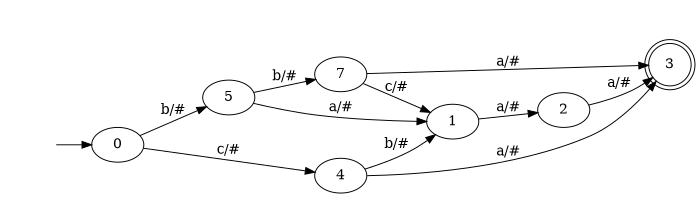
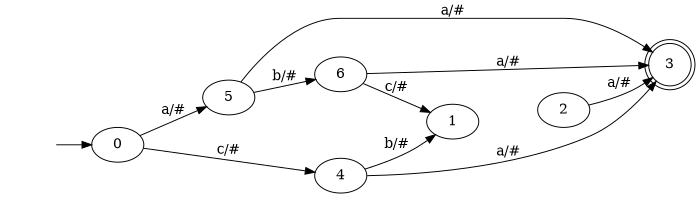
node "7": label "7" -> "6"
edge "0" -> "5": label "b/#" -> "a/#"
edge "1" -> "2": removed, label "a/#"
edge "5" -> "1": now "5" -> "3"
